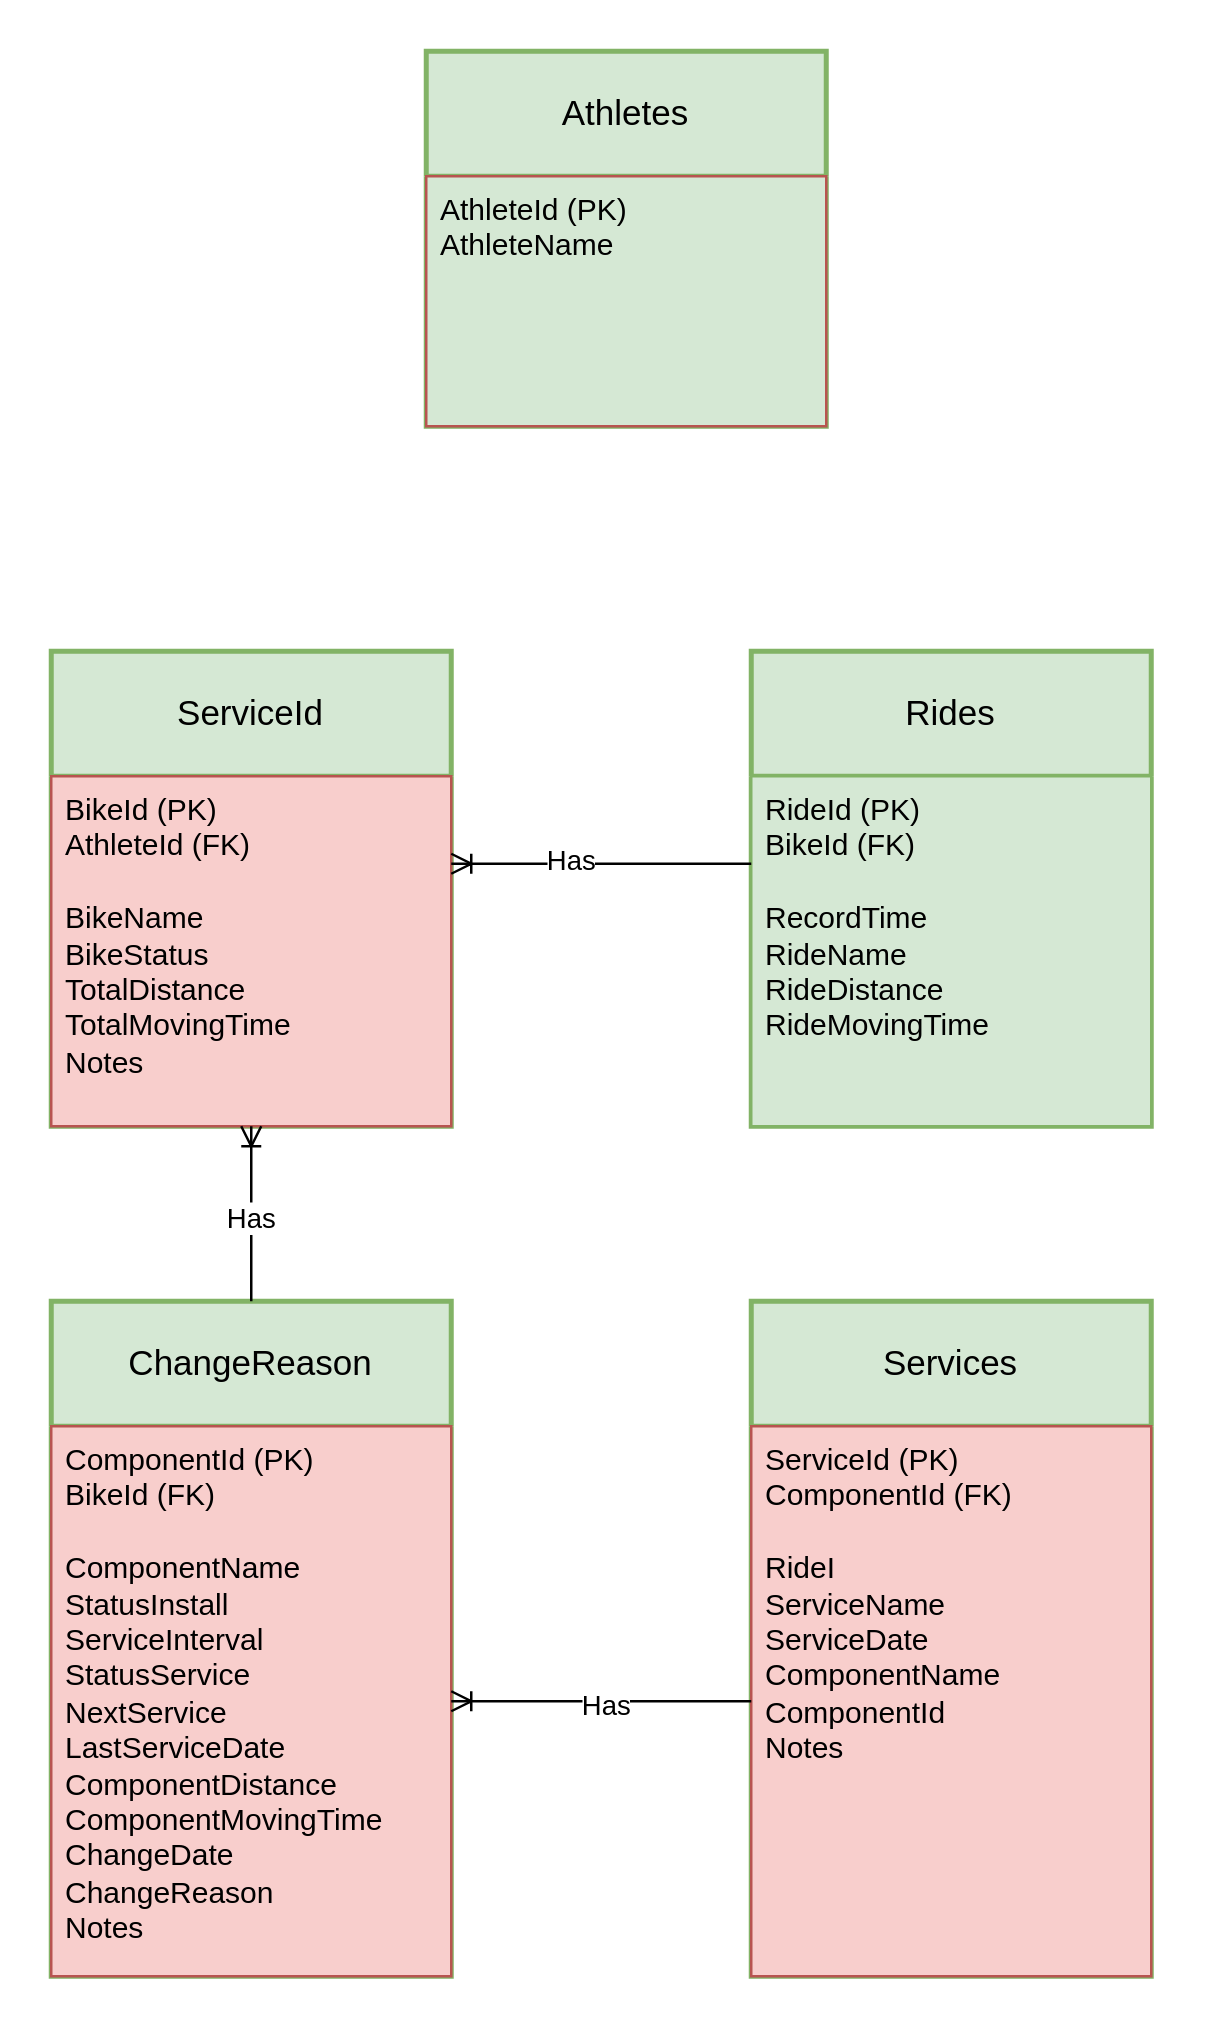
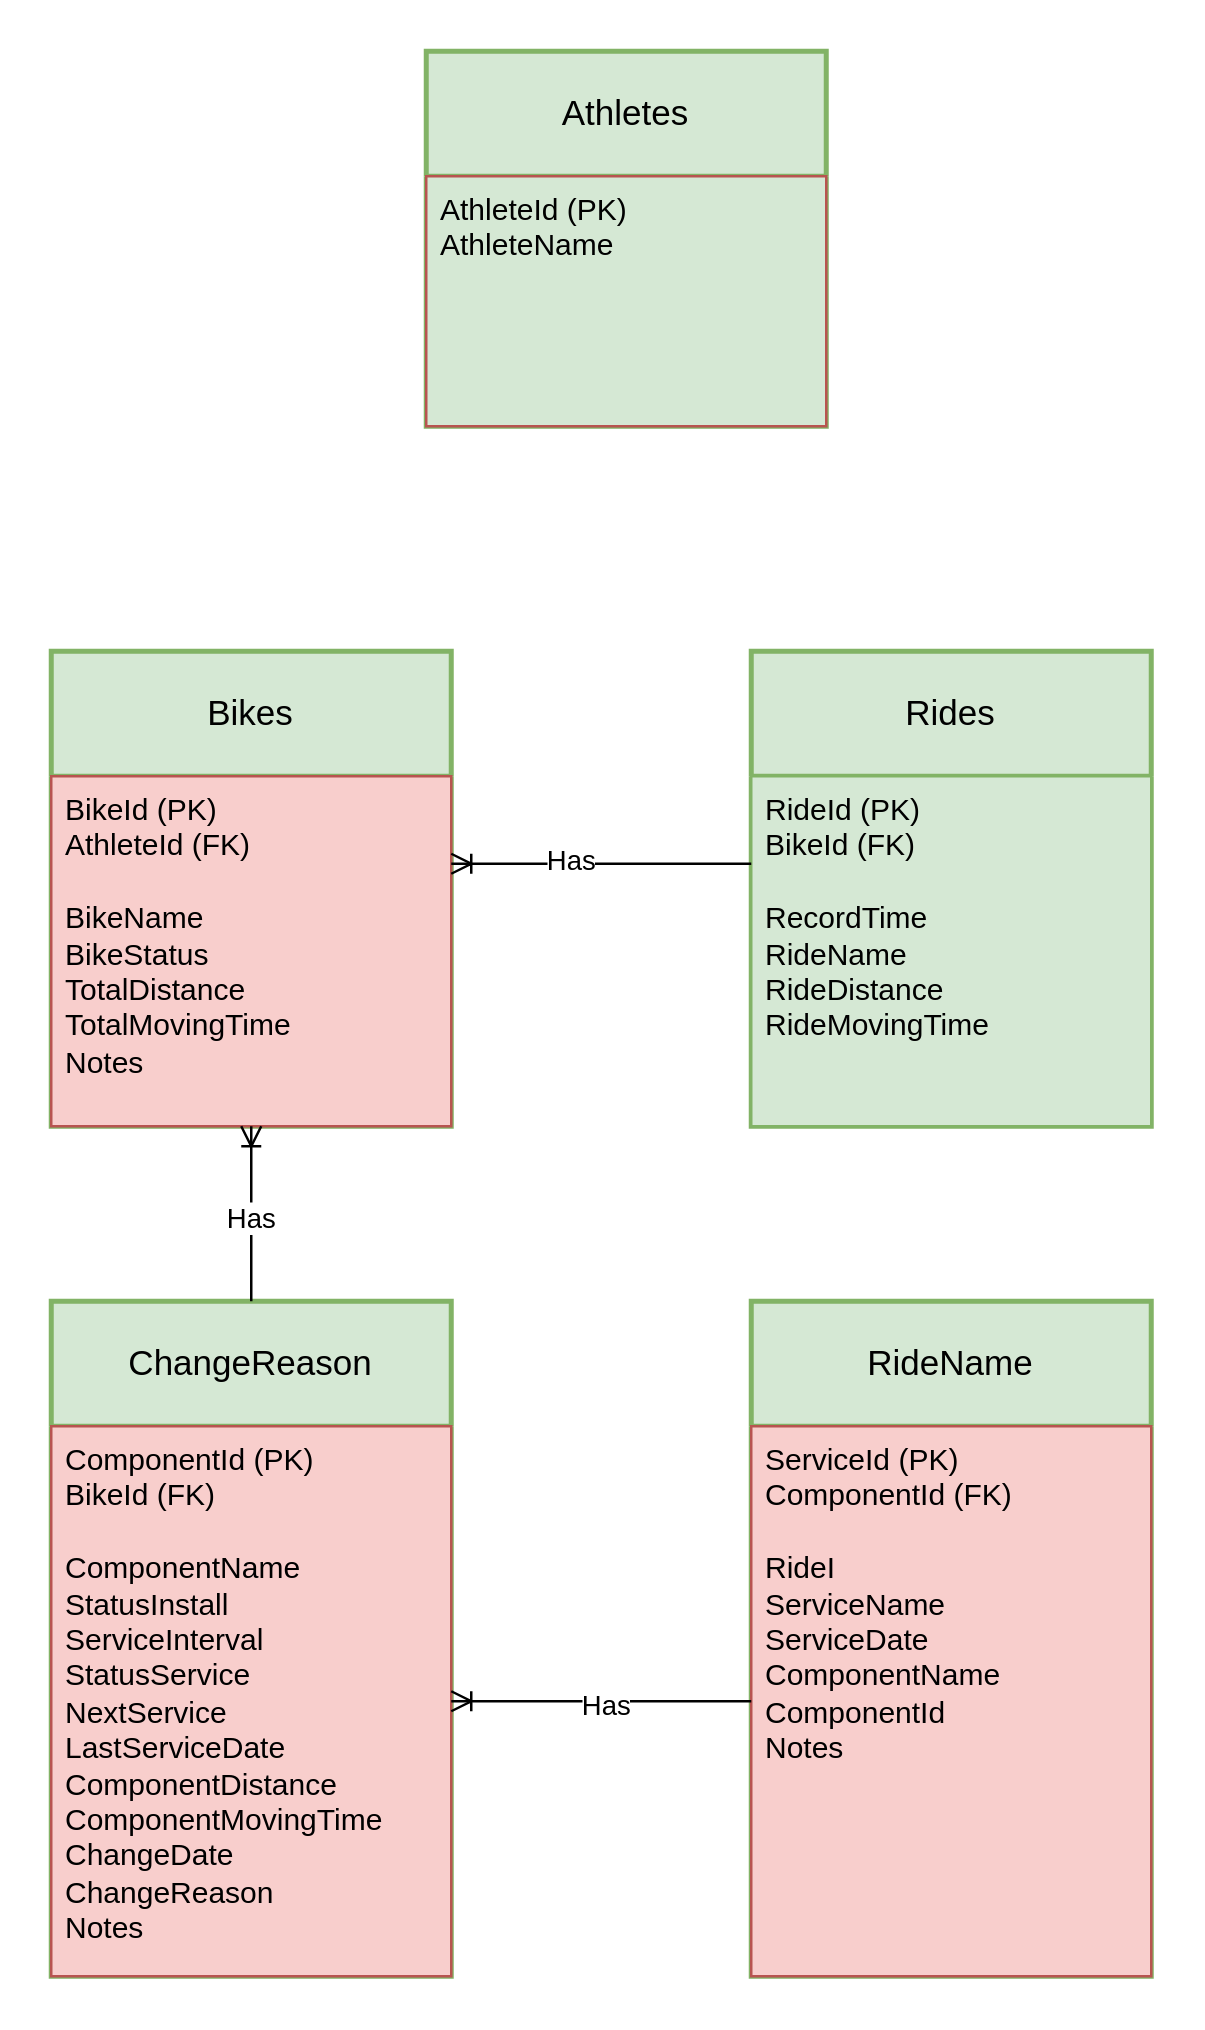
node "ServiceId": label "ServiceId" -> "Bikes"
node "Services": label "Services" -> "RideName"
